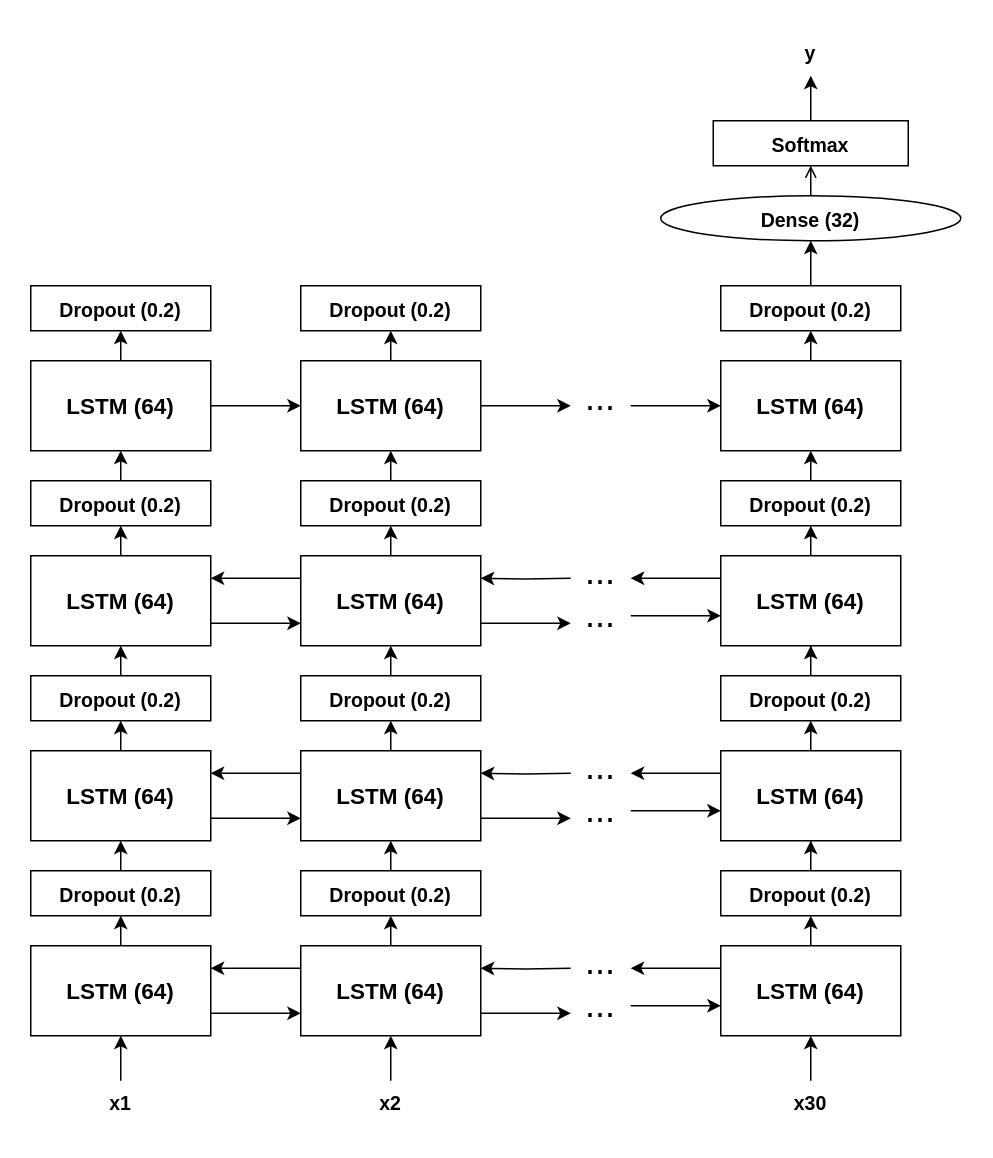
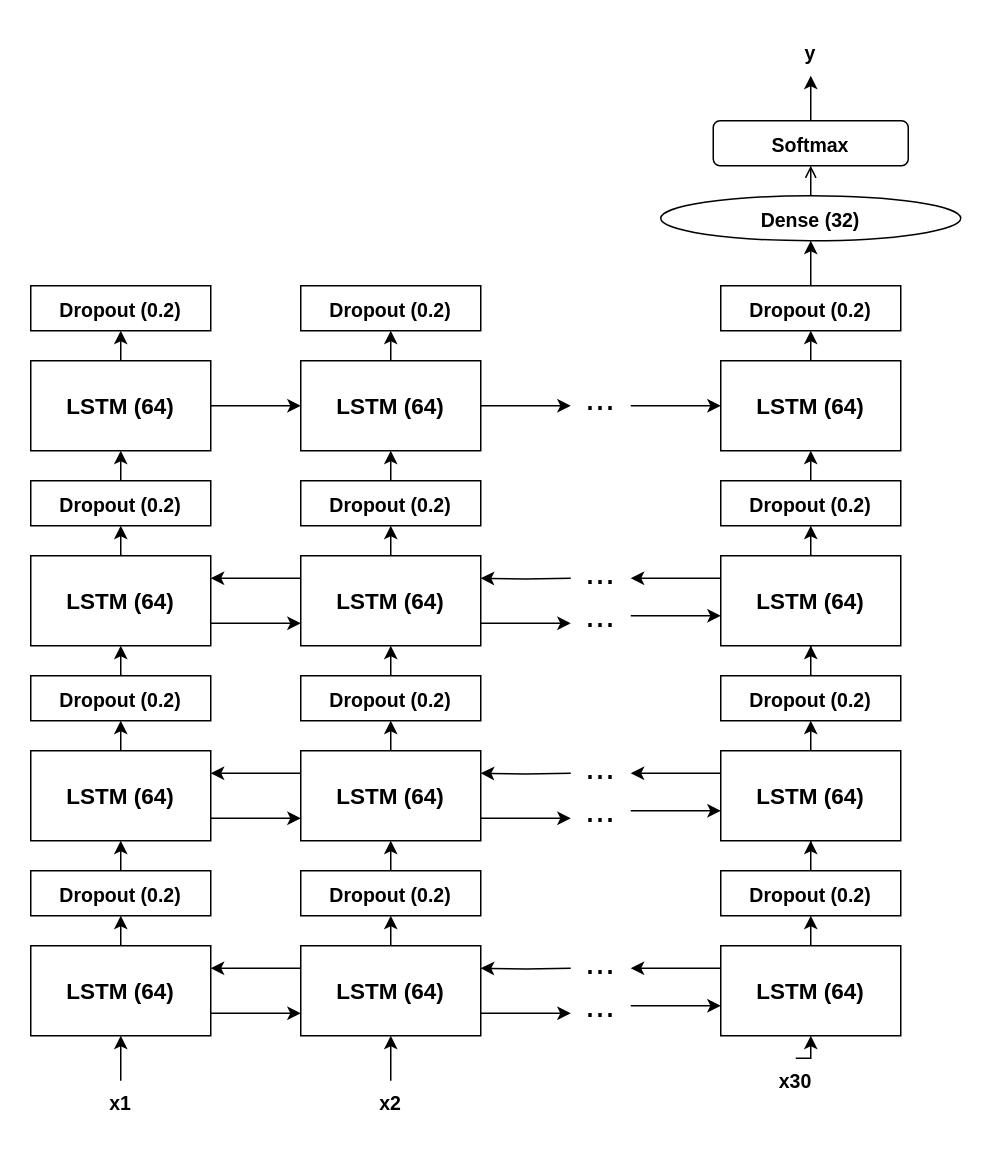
node "Softmax": shape rectangle -> rounded rectangle
node "x30": moved (811, 1103) -> (796, 1081)
